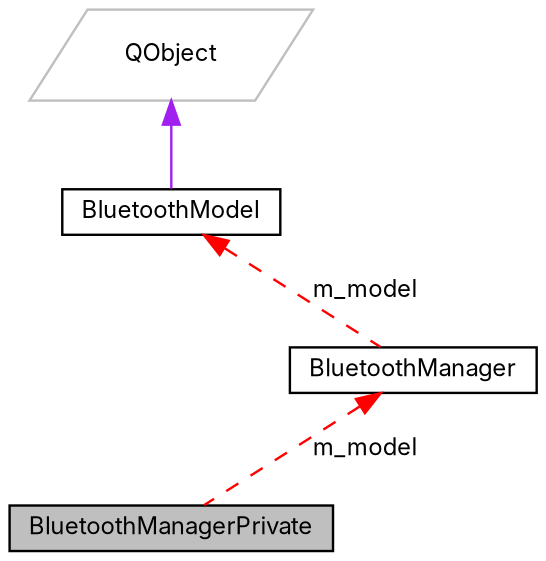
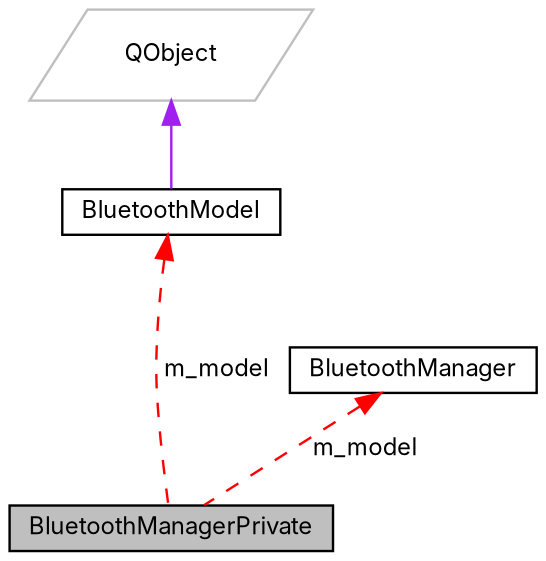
edge "BluetoothManager" -> "BluetoothModel": now "BluetoothManagerPrivate" -> "BluetoothModel"
